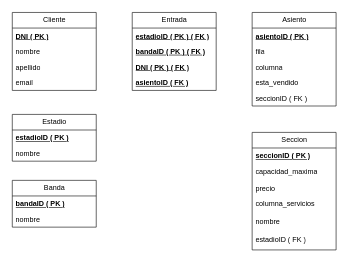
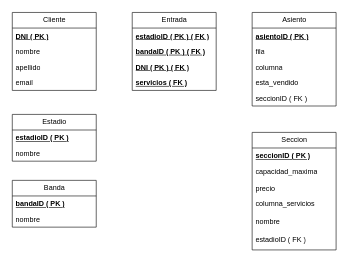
node "asientoID ( FK )": label "asientoID ( FK )" -> "servicios ( FK )"
